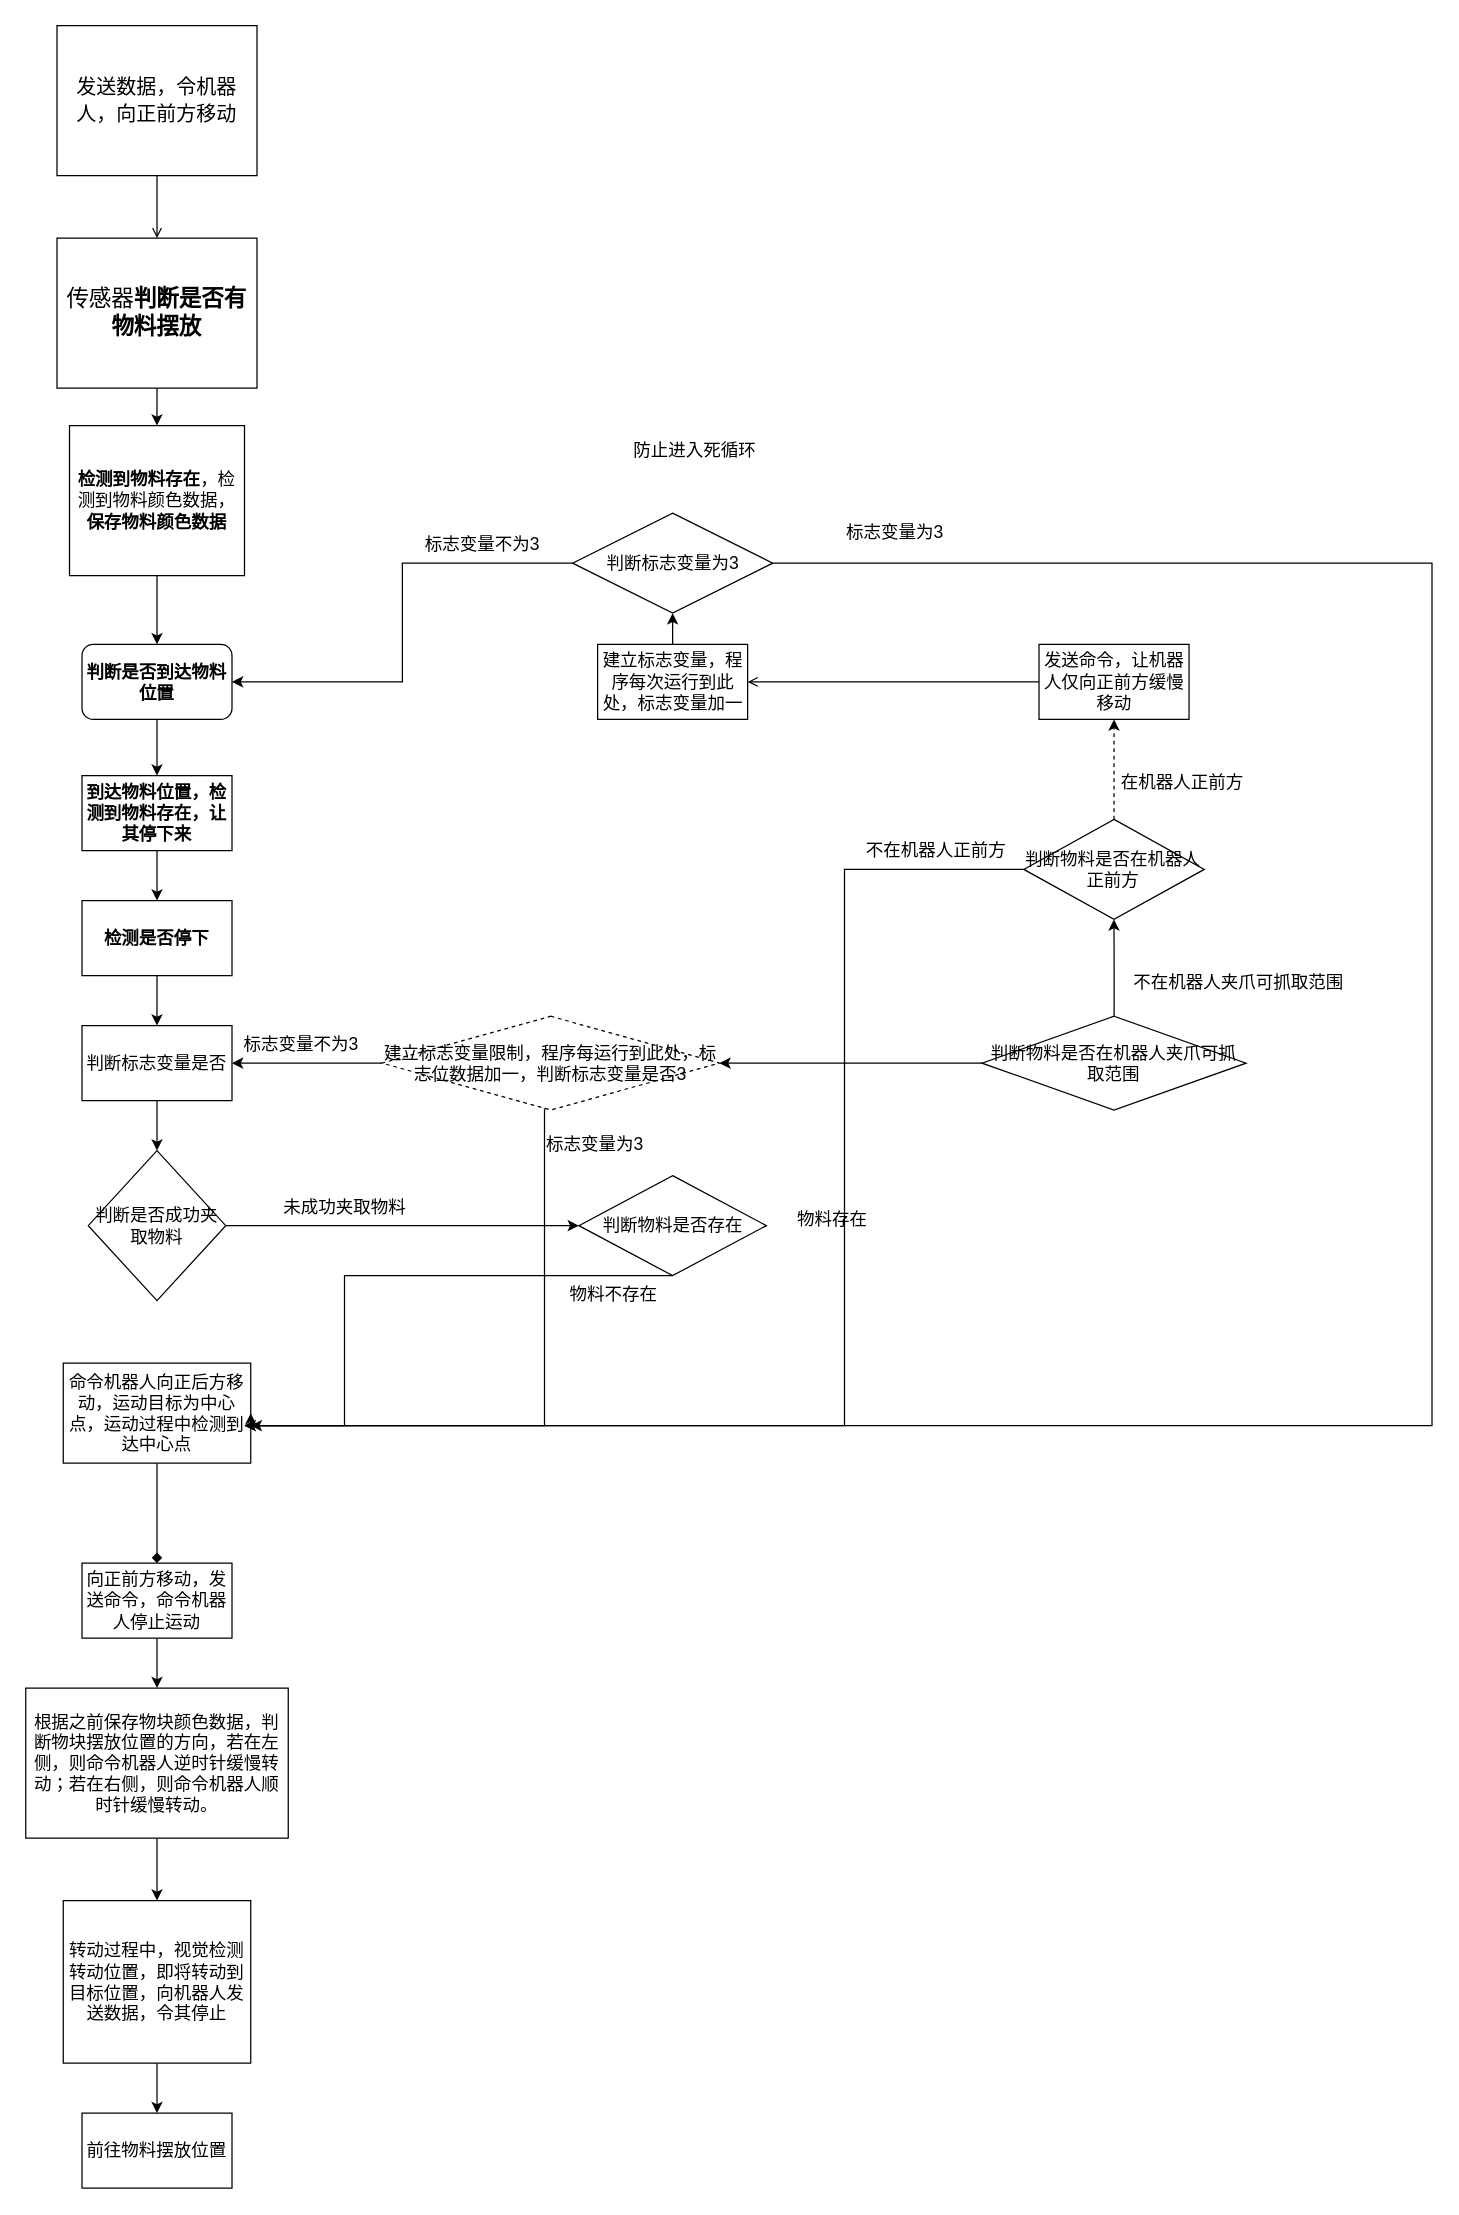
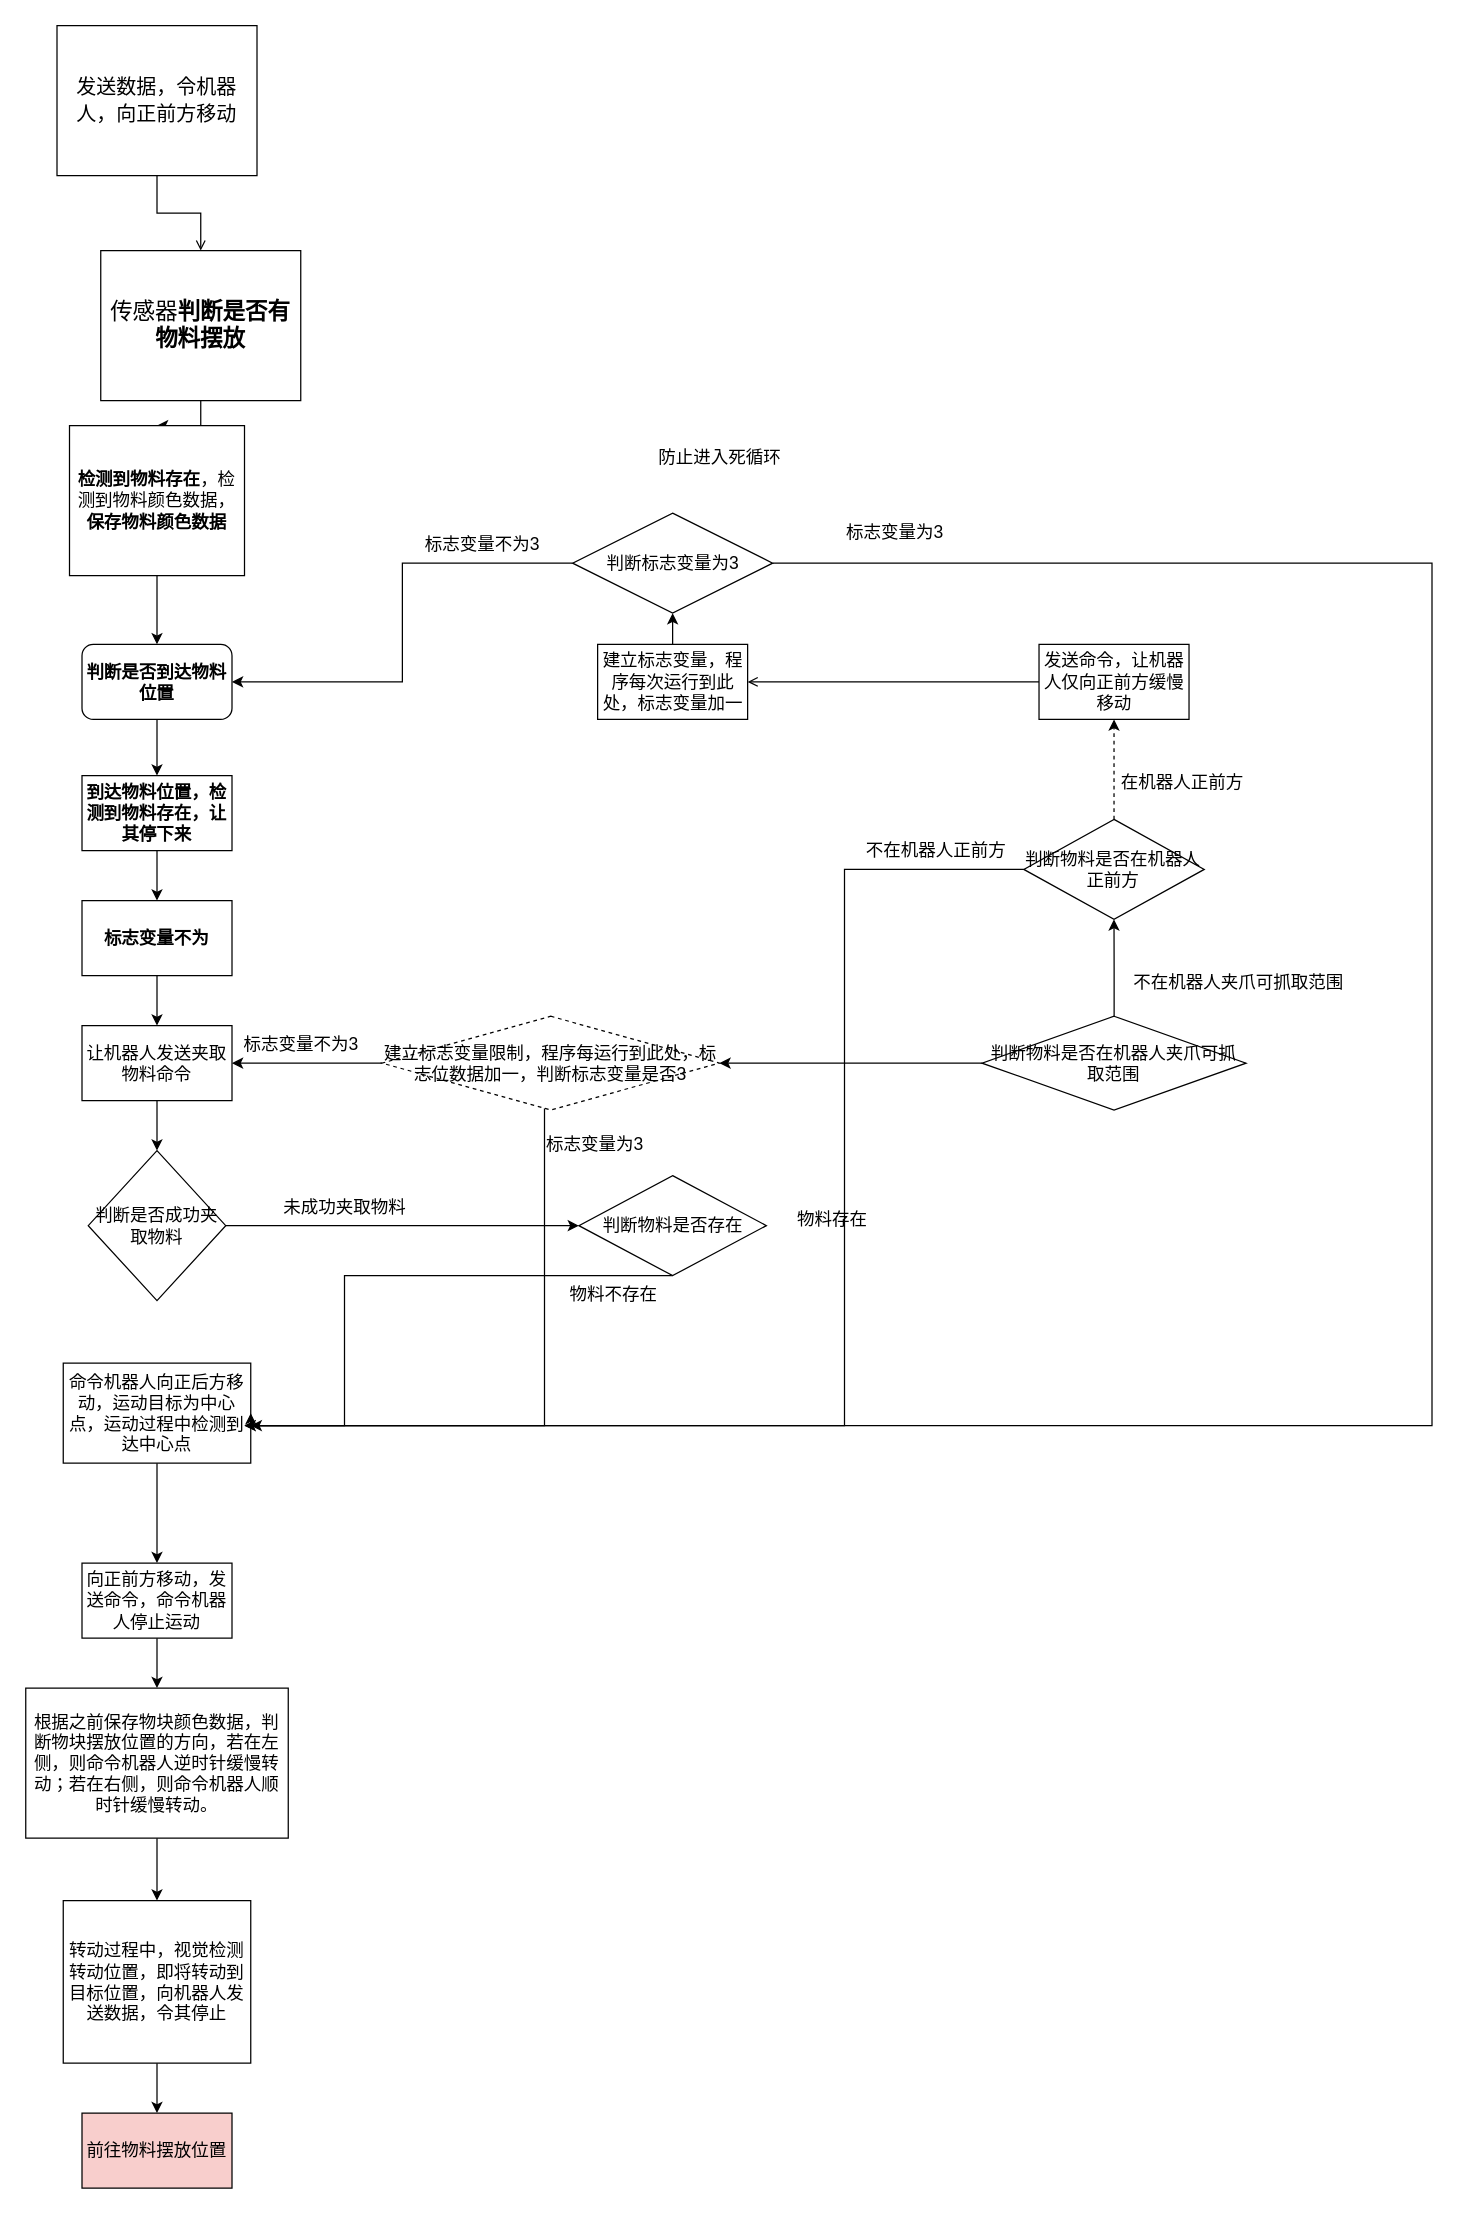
node "传感器判断是否有物料摆放": moved (157, 313) -> (201, 326)
node "防止进入死循环": moved (694, 451) -> (719, 457)
node "检测是否停下": label "检测是否停下" -> "标志变量不为"
node "判断标志变量是否": label "判断标志变量是否" -> "让机器人发送夹取物料命令"
edge "命令机器人向正后方移动，运动目标为中心点，运动过程中检测到达中心点" -> "向正前方移动，发送命令，命令机器人停止运动": arrowhead diamond -> classic
node "前往物料摆放位置": fillcolor #ffffff -> #f8cecc
